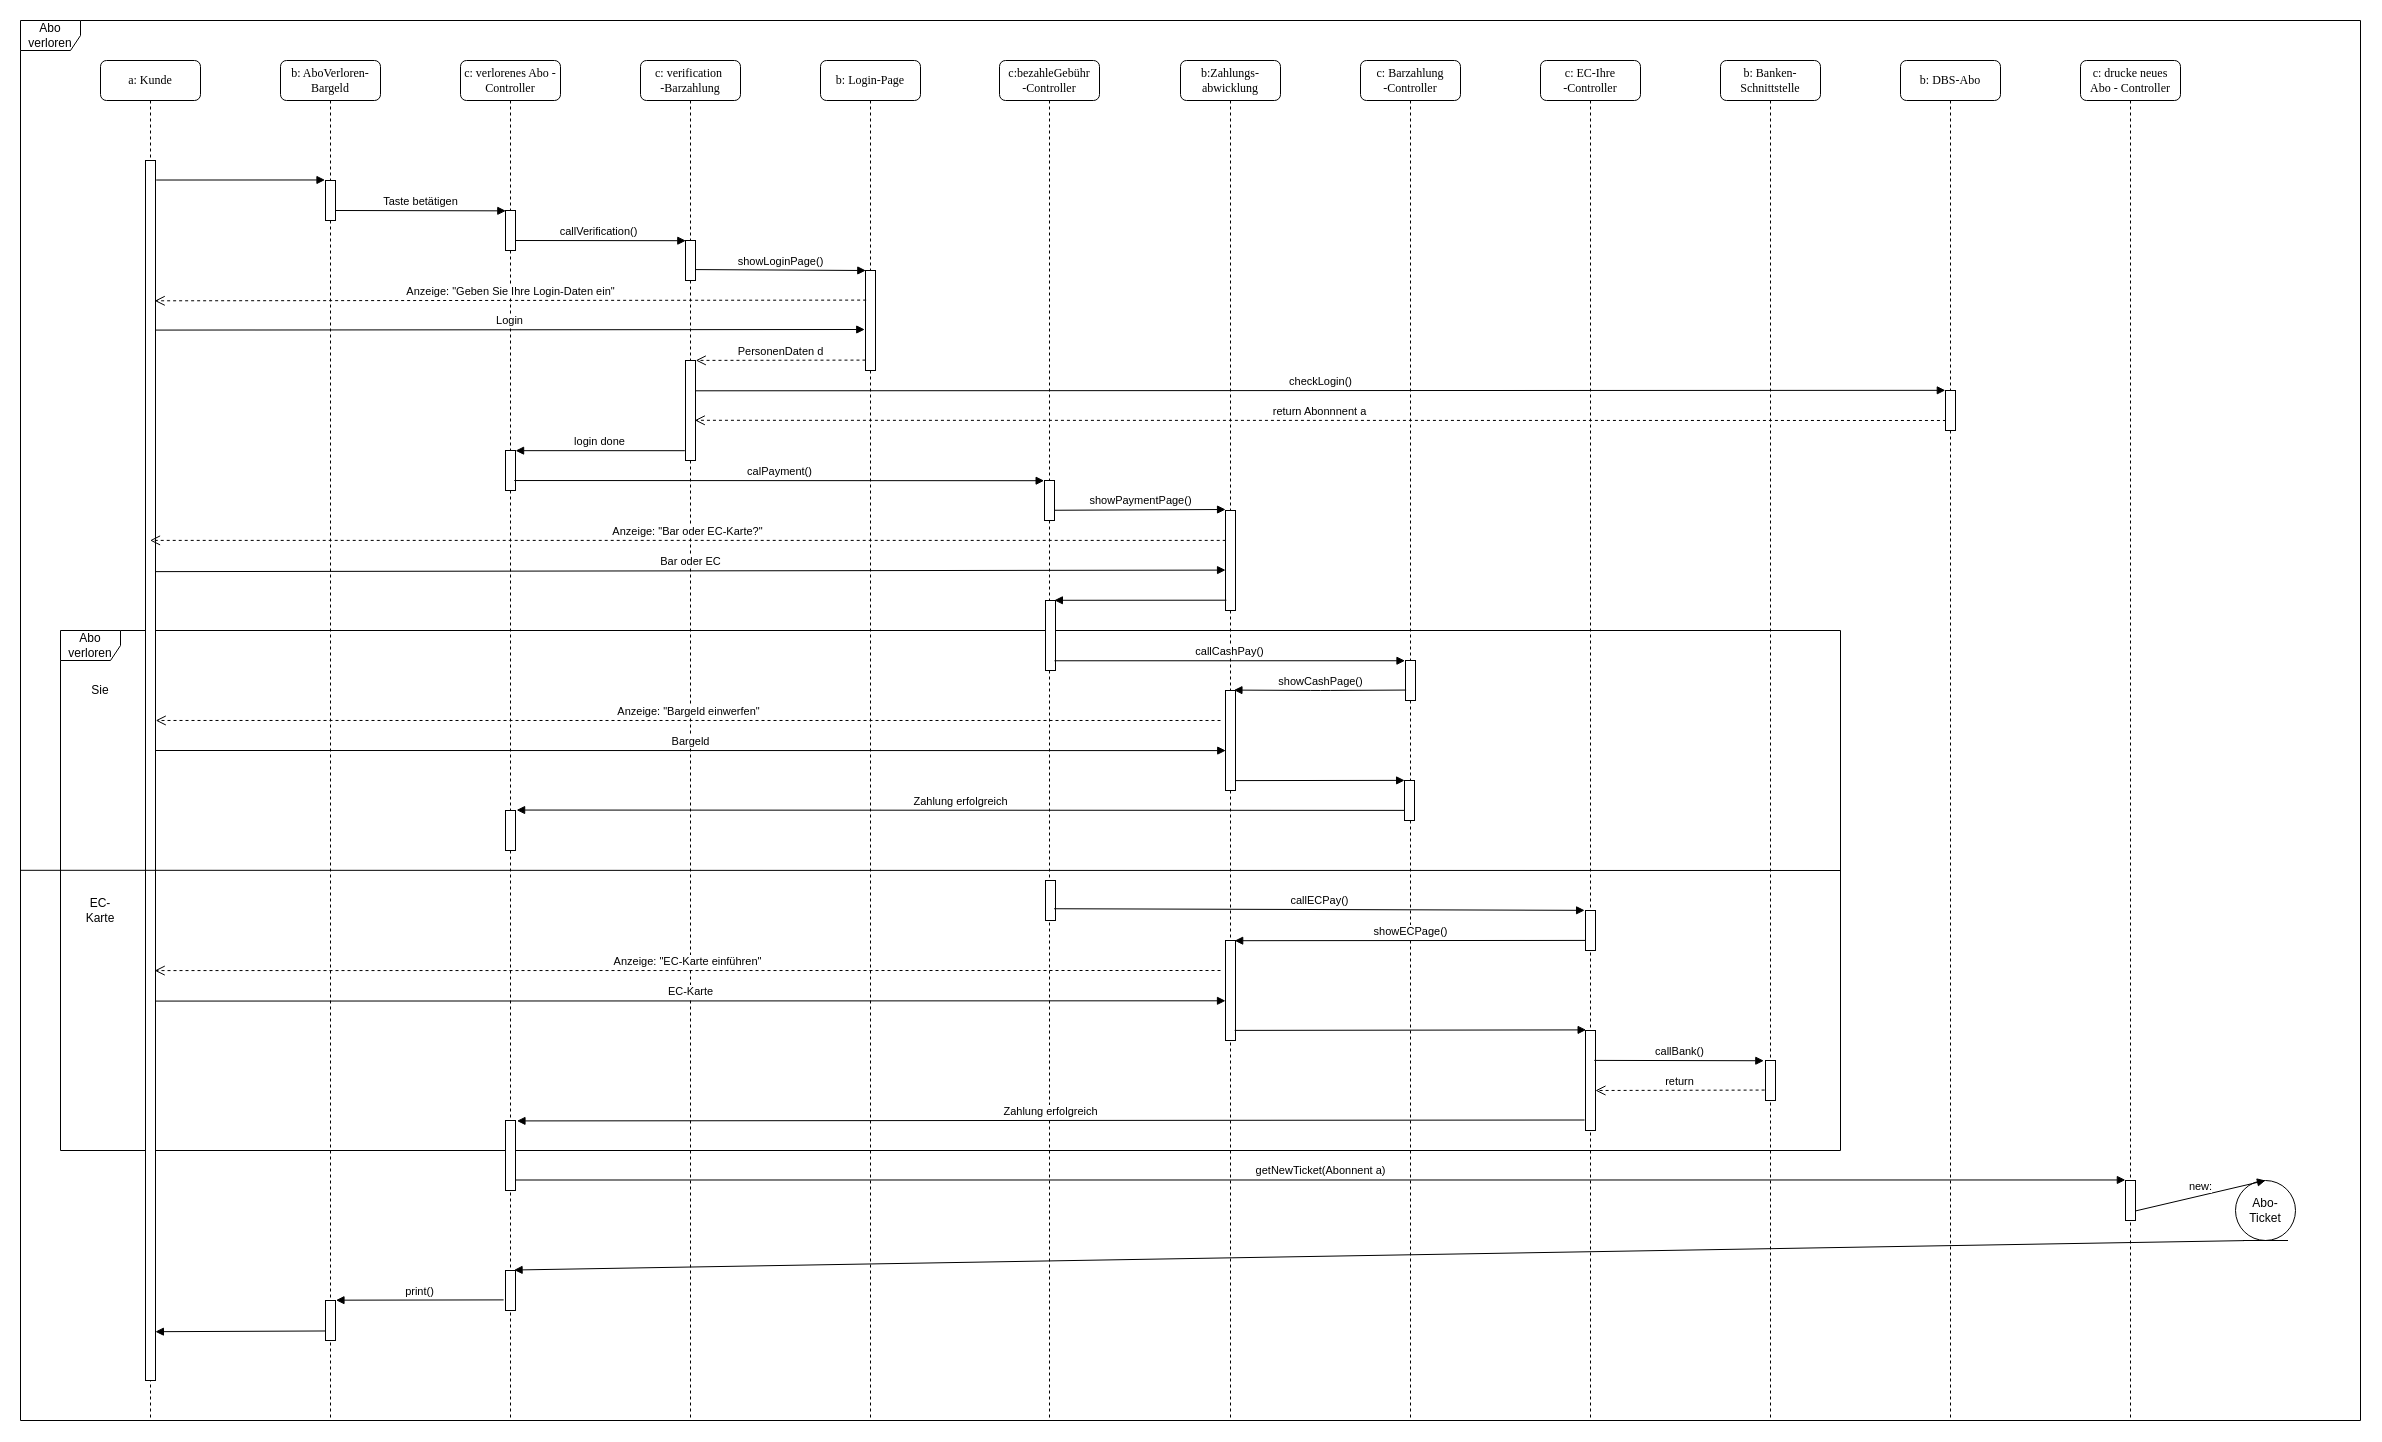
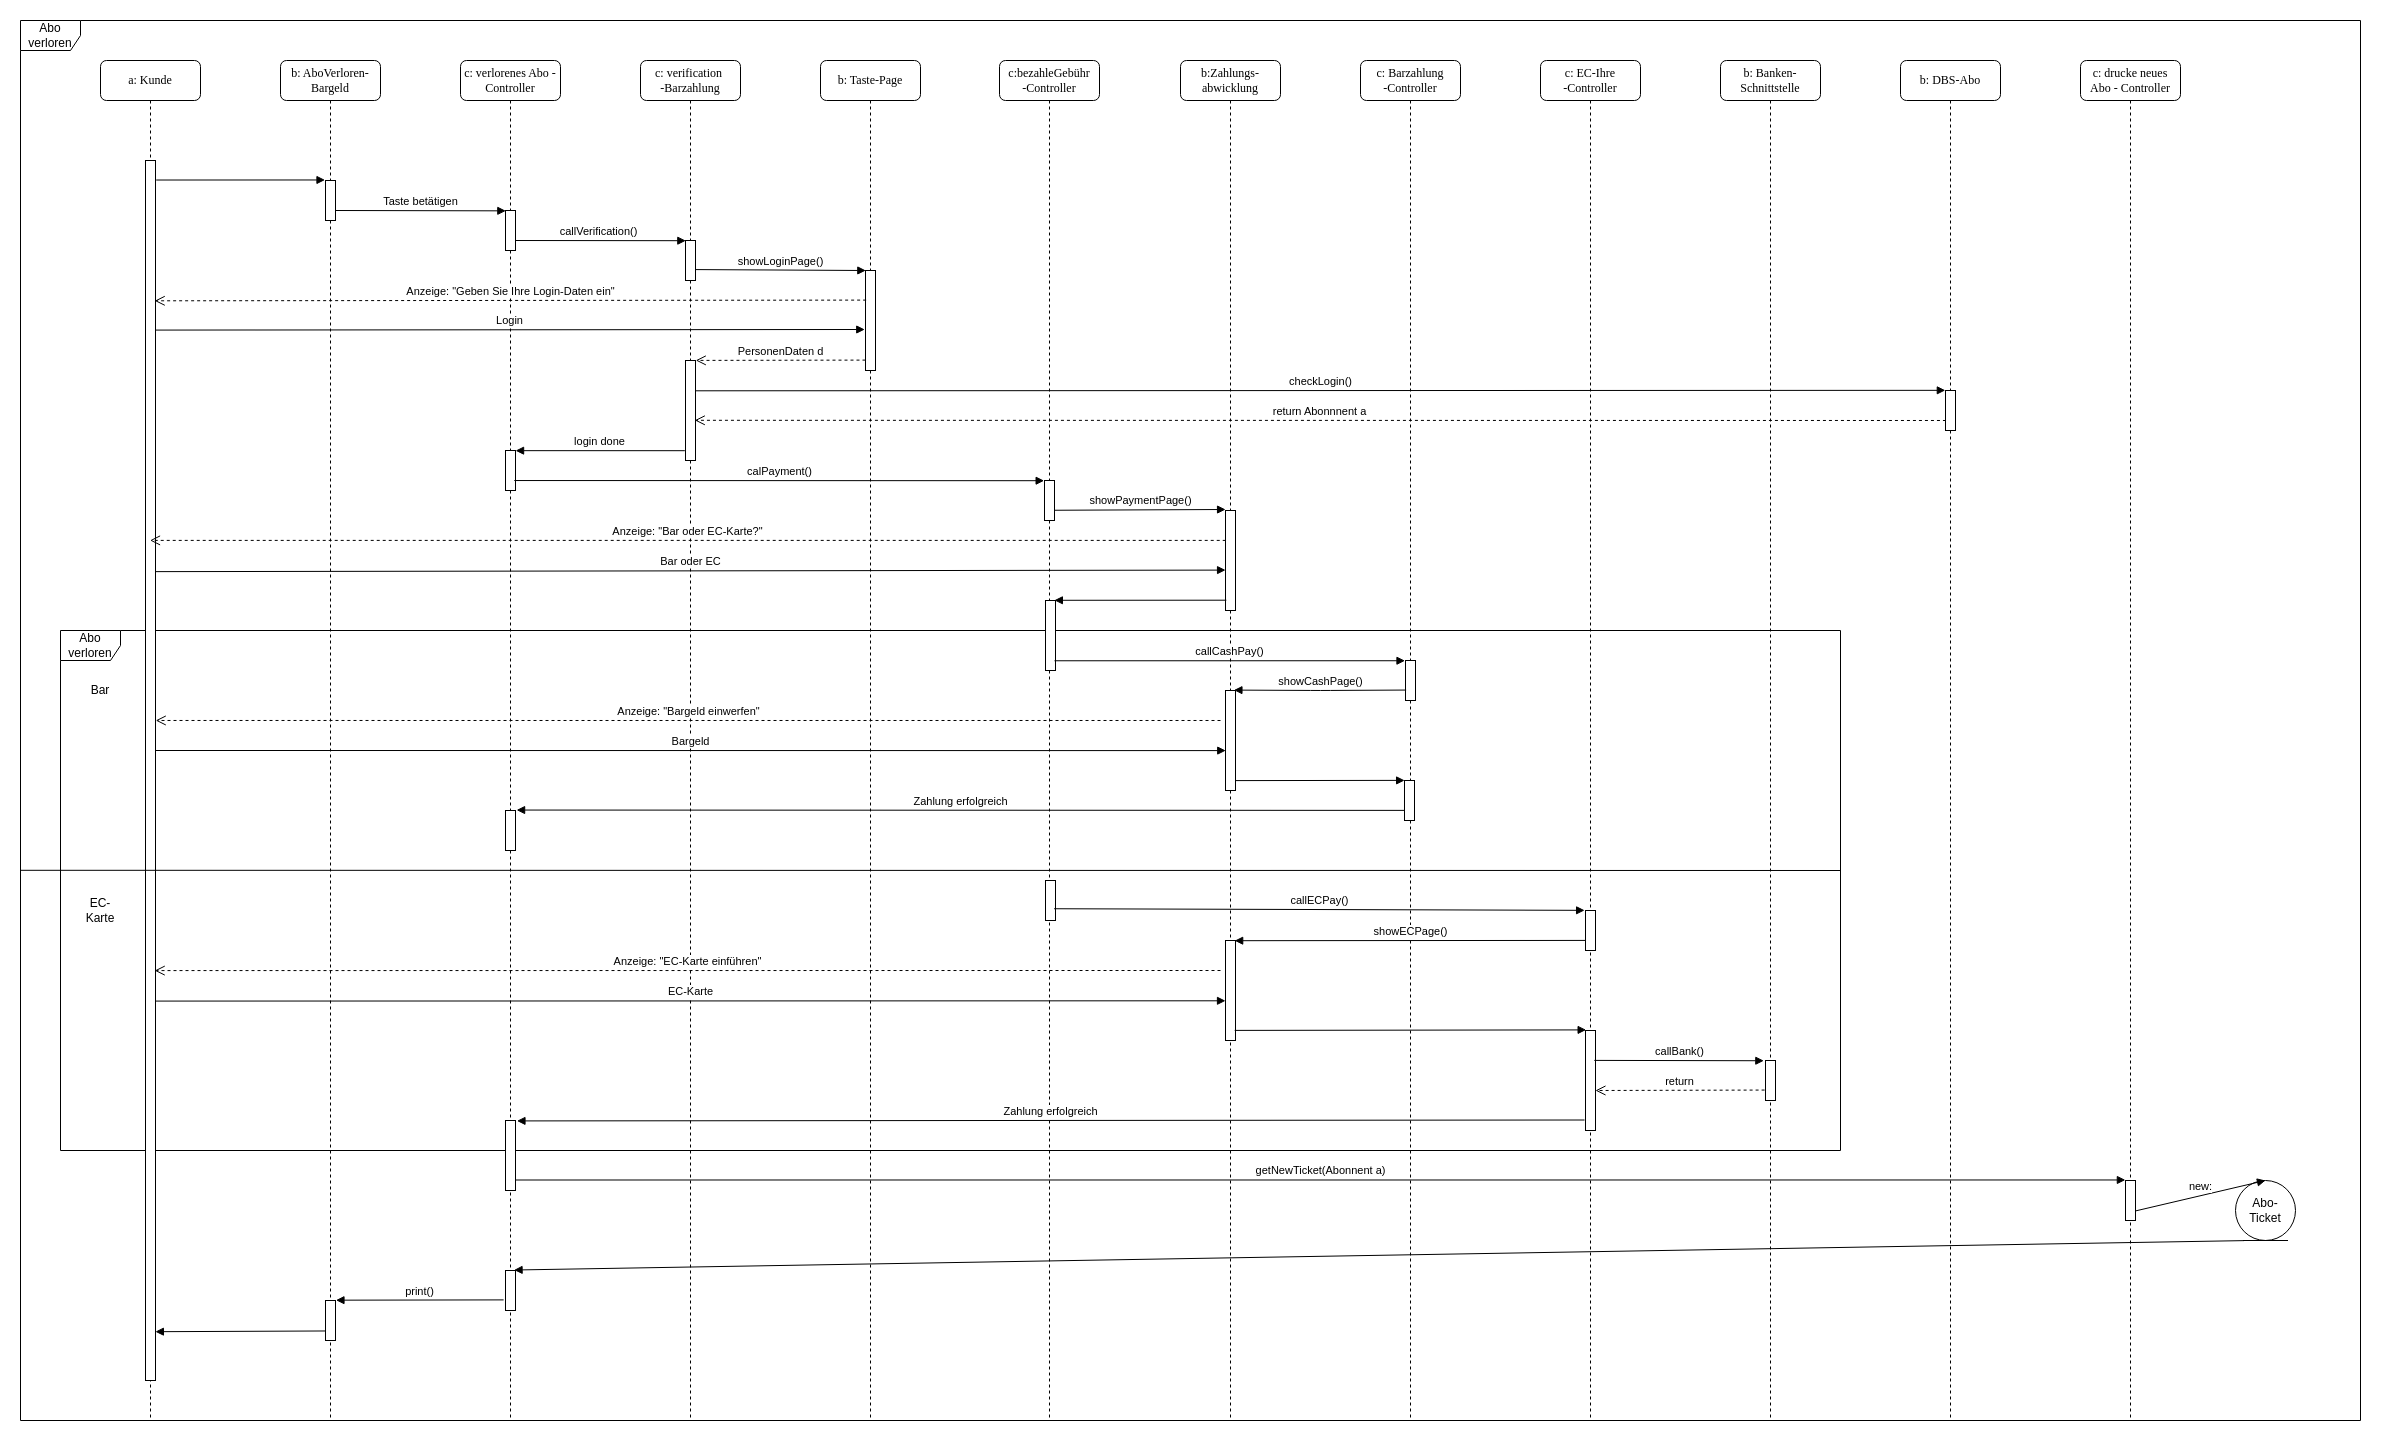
node "b: Login-Page": label "b: Login-Page" -> "b: Taste-Page"
node "Sie": label "Sie" -> "Bar"
